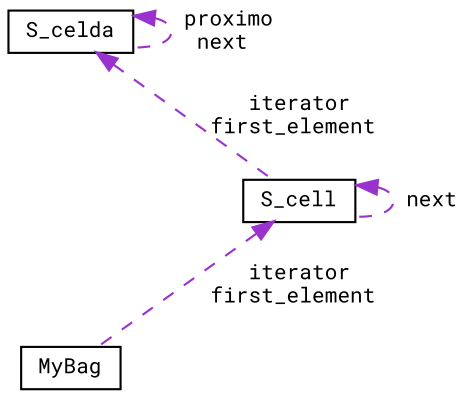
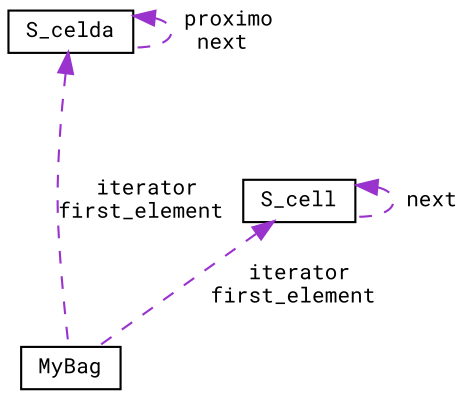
edge "S_cell" -> "S_celda": now "MyBag" -> "S_celda"
